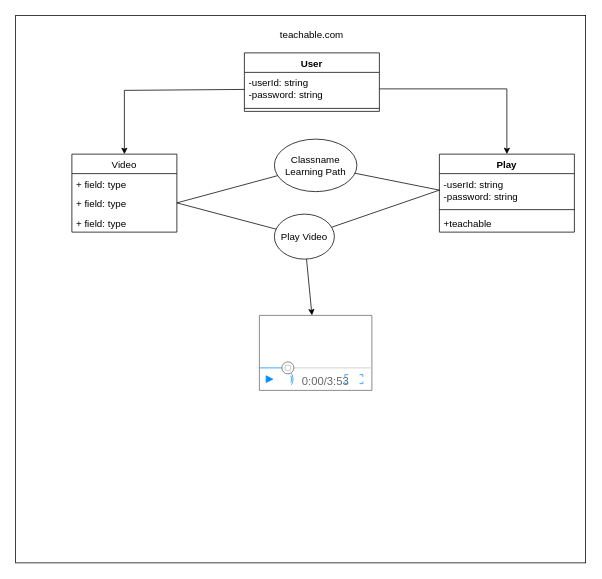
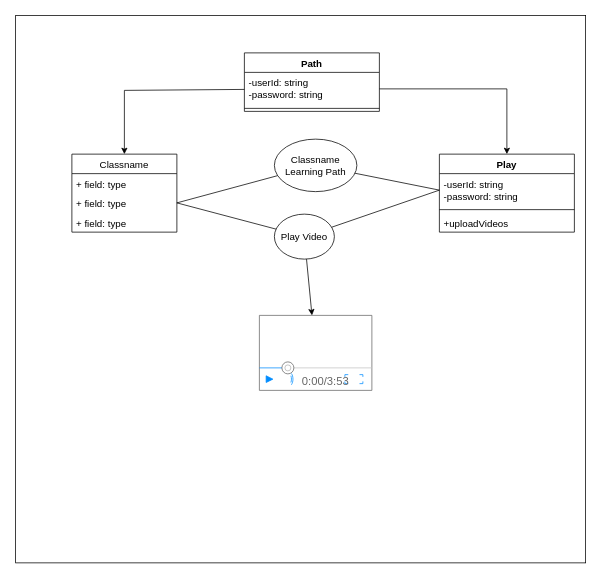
node "teachable.com": removed
node "User": label "User" -> "Path"
node "Video": label "Video" -> "Classname"
node "+teachable": label "+teachable" -> "+uploadVideos"
